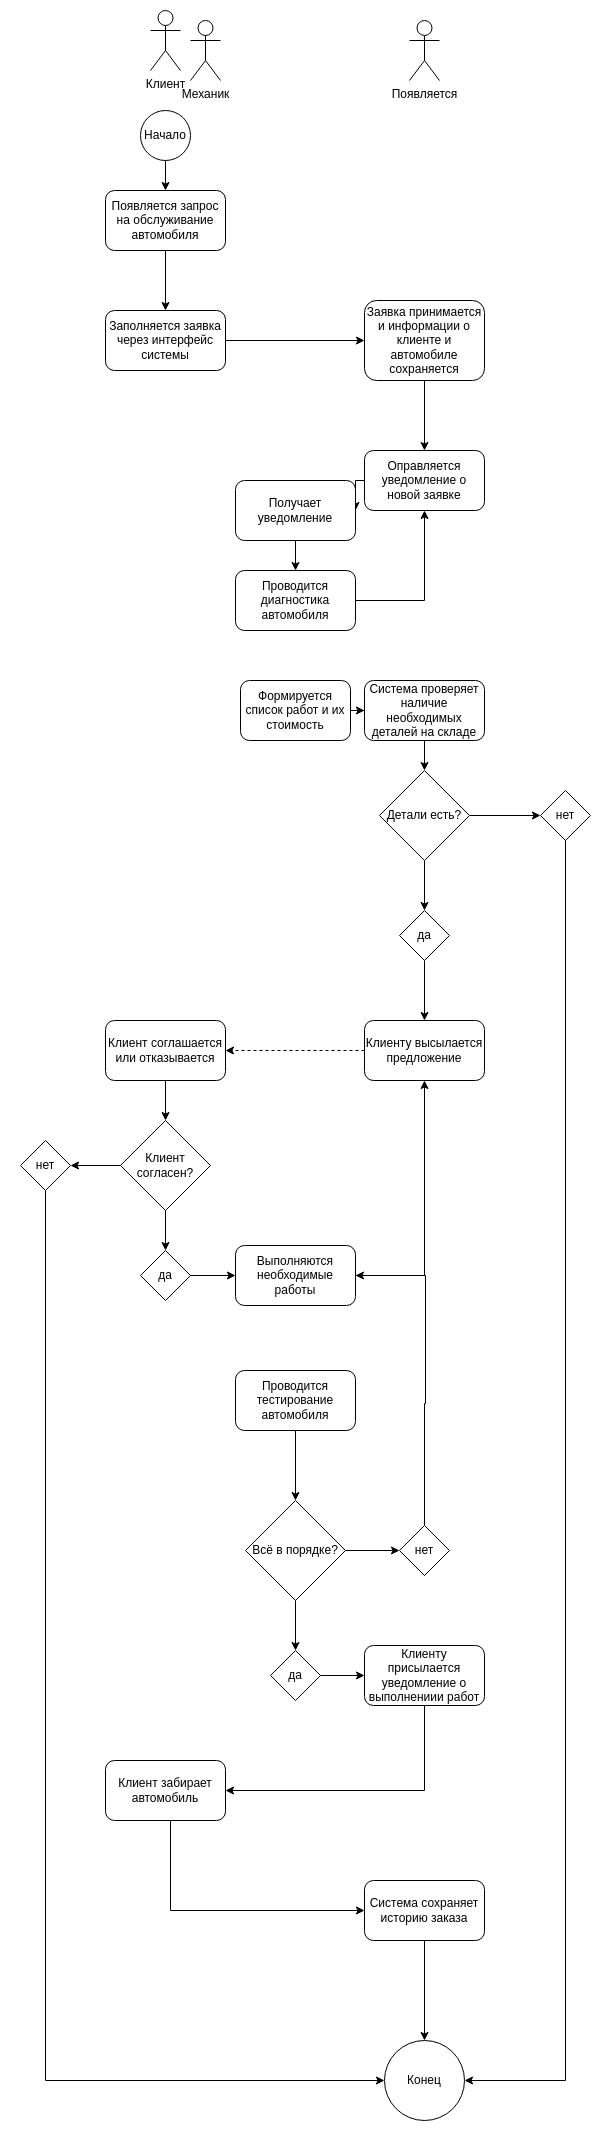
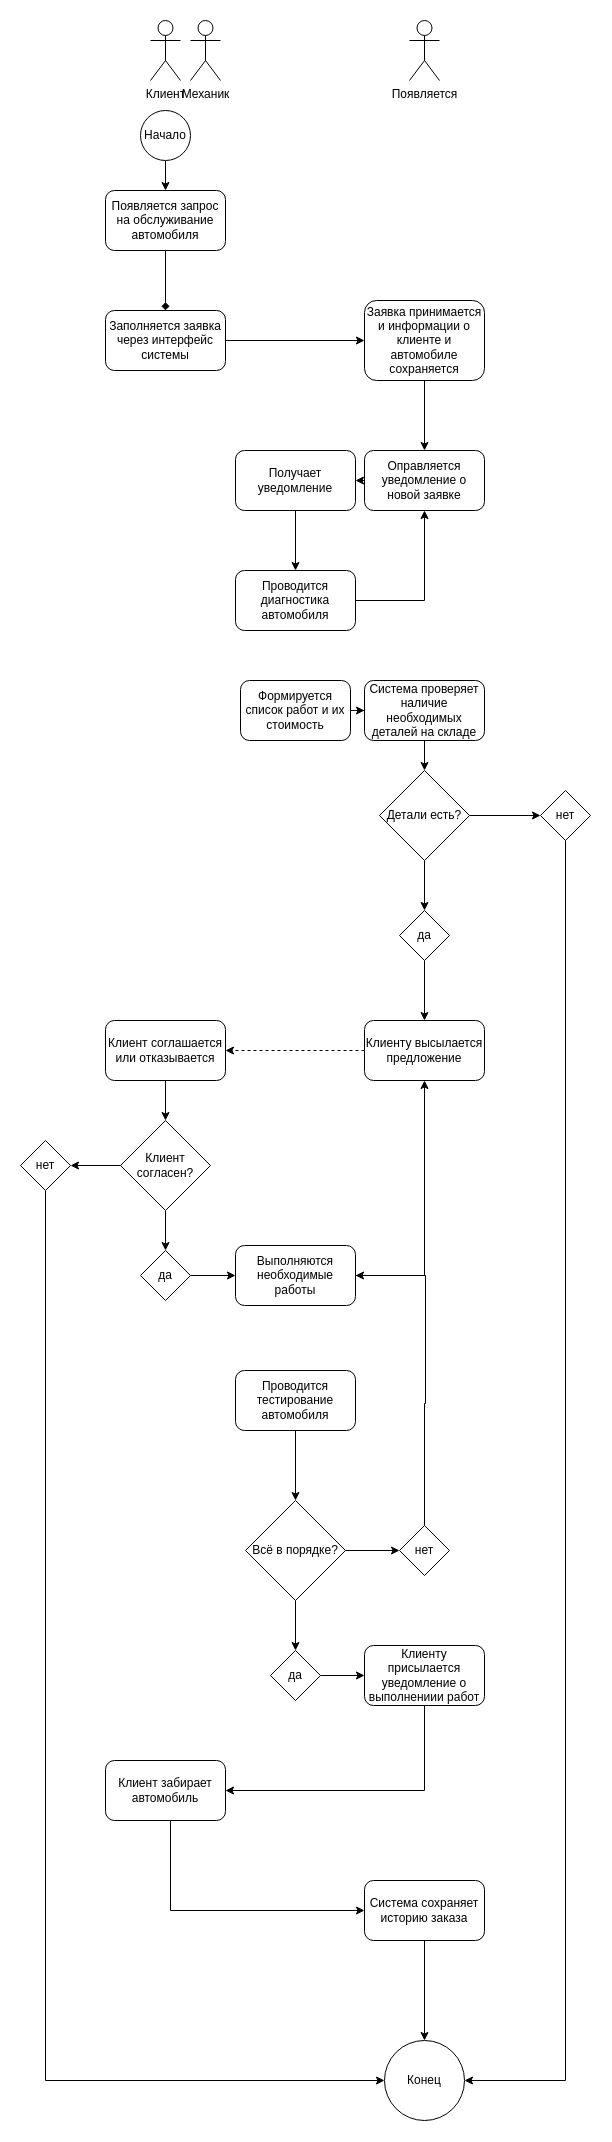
node "Клиент": moved (166, 41) -> (166, 51)
edge "Появляется запрос на обслуживание автомобиля" -> "Заполняется заявка через интерфейс системы": arrowhead classic -> diamond
node "Получает уведомление": moved (296, 511) -> (296, 481)
